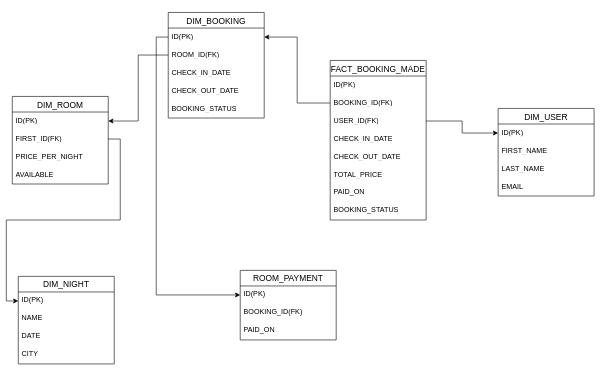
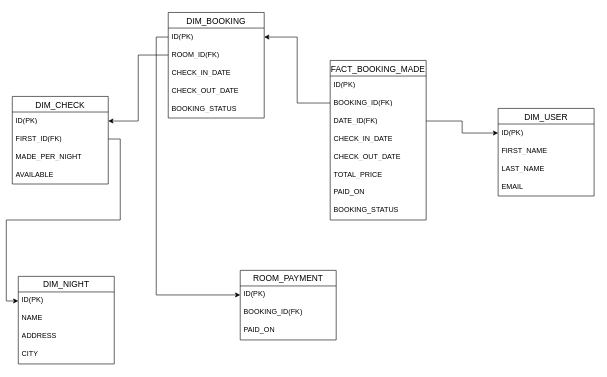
node "DIM_ROOM": label "DIM_ROOM" -> "DIM_CHECK"
node "USER_ID(FK)": label "USER_ID(FK)" -> "DATE_ID(FK)"
node "PRICE_PER_NIGHT": label "PRICE_PER_NIGHT" -> "MADE_PER_NIGHT"
node "DATE": label "DATE" -> "ADDRESS"
